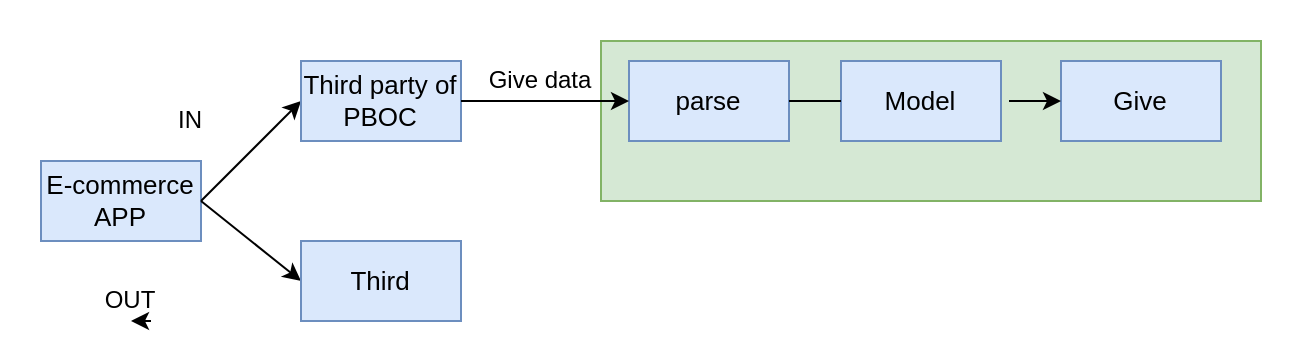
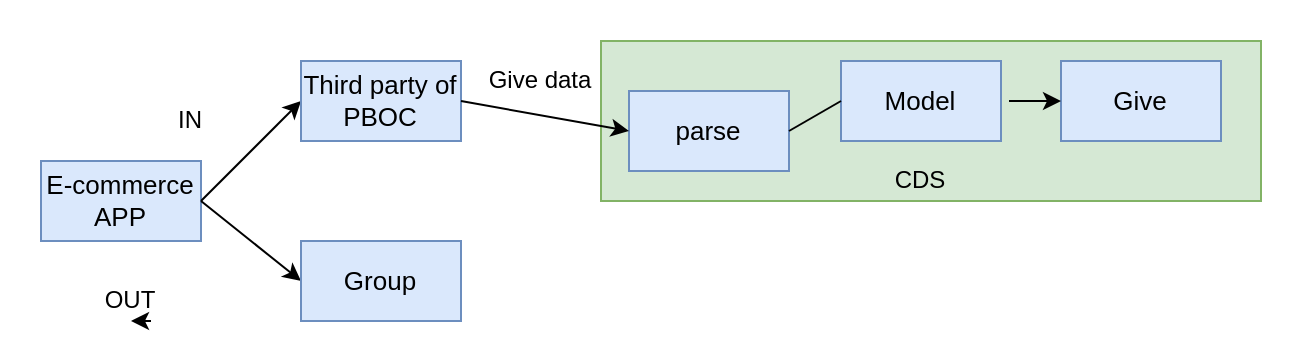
node "parse": moved (709, 101) -> (709, 131)
node "CDS": added
node "Third": label "Third" -> "Group"
